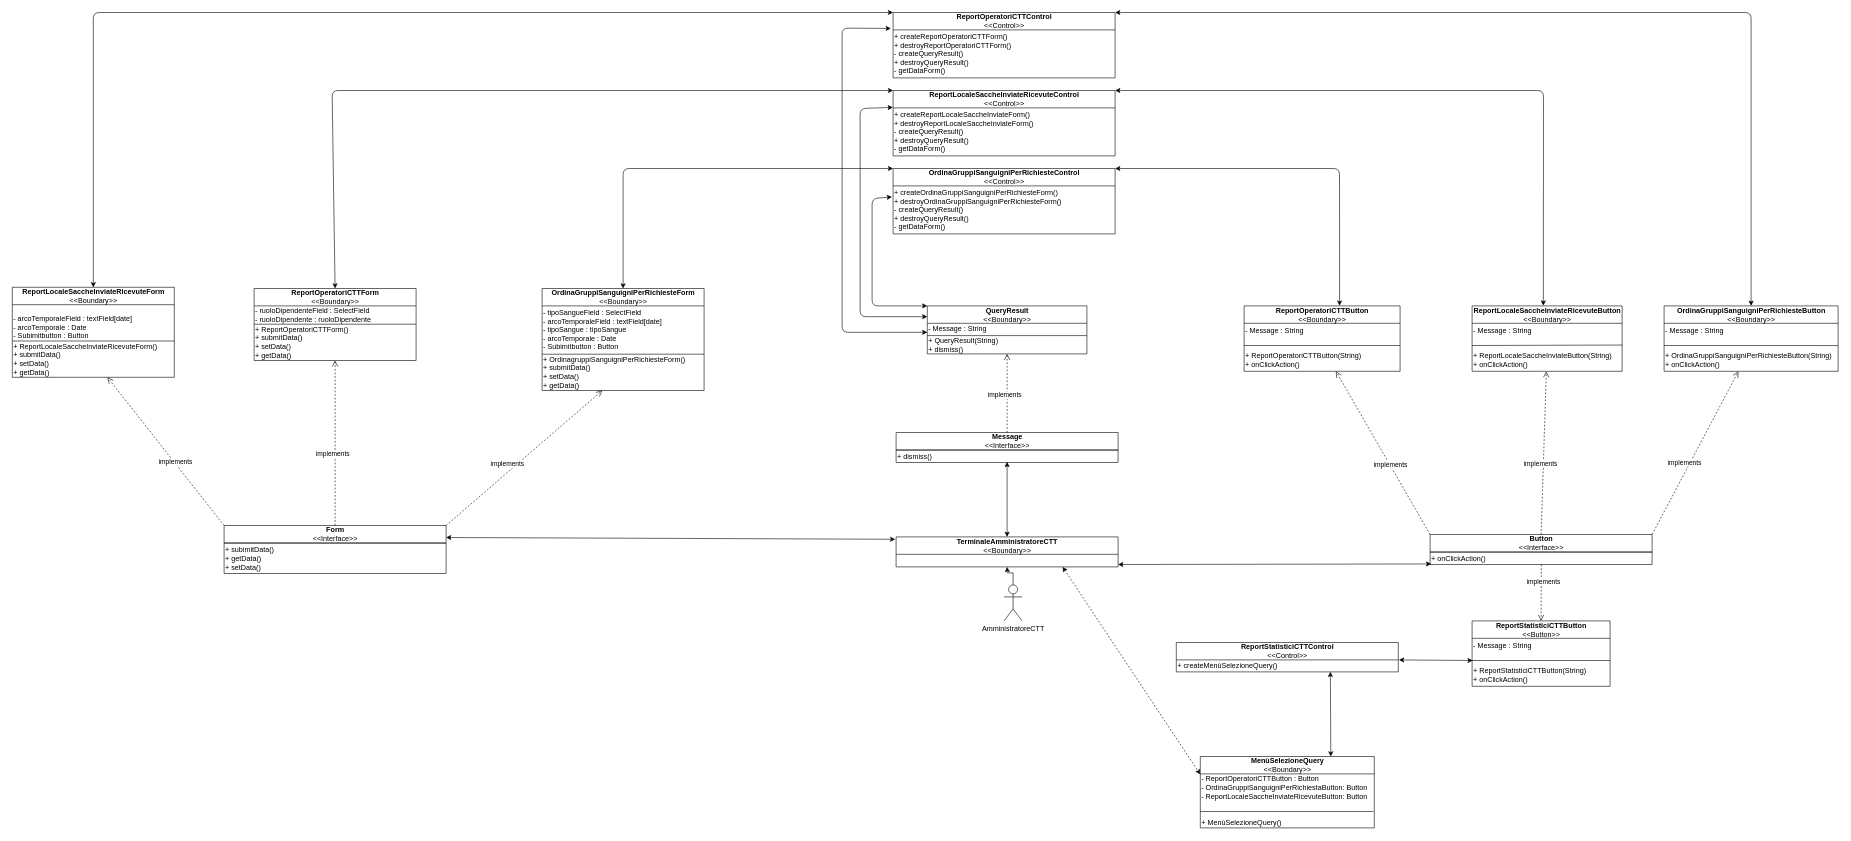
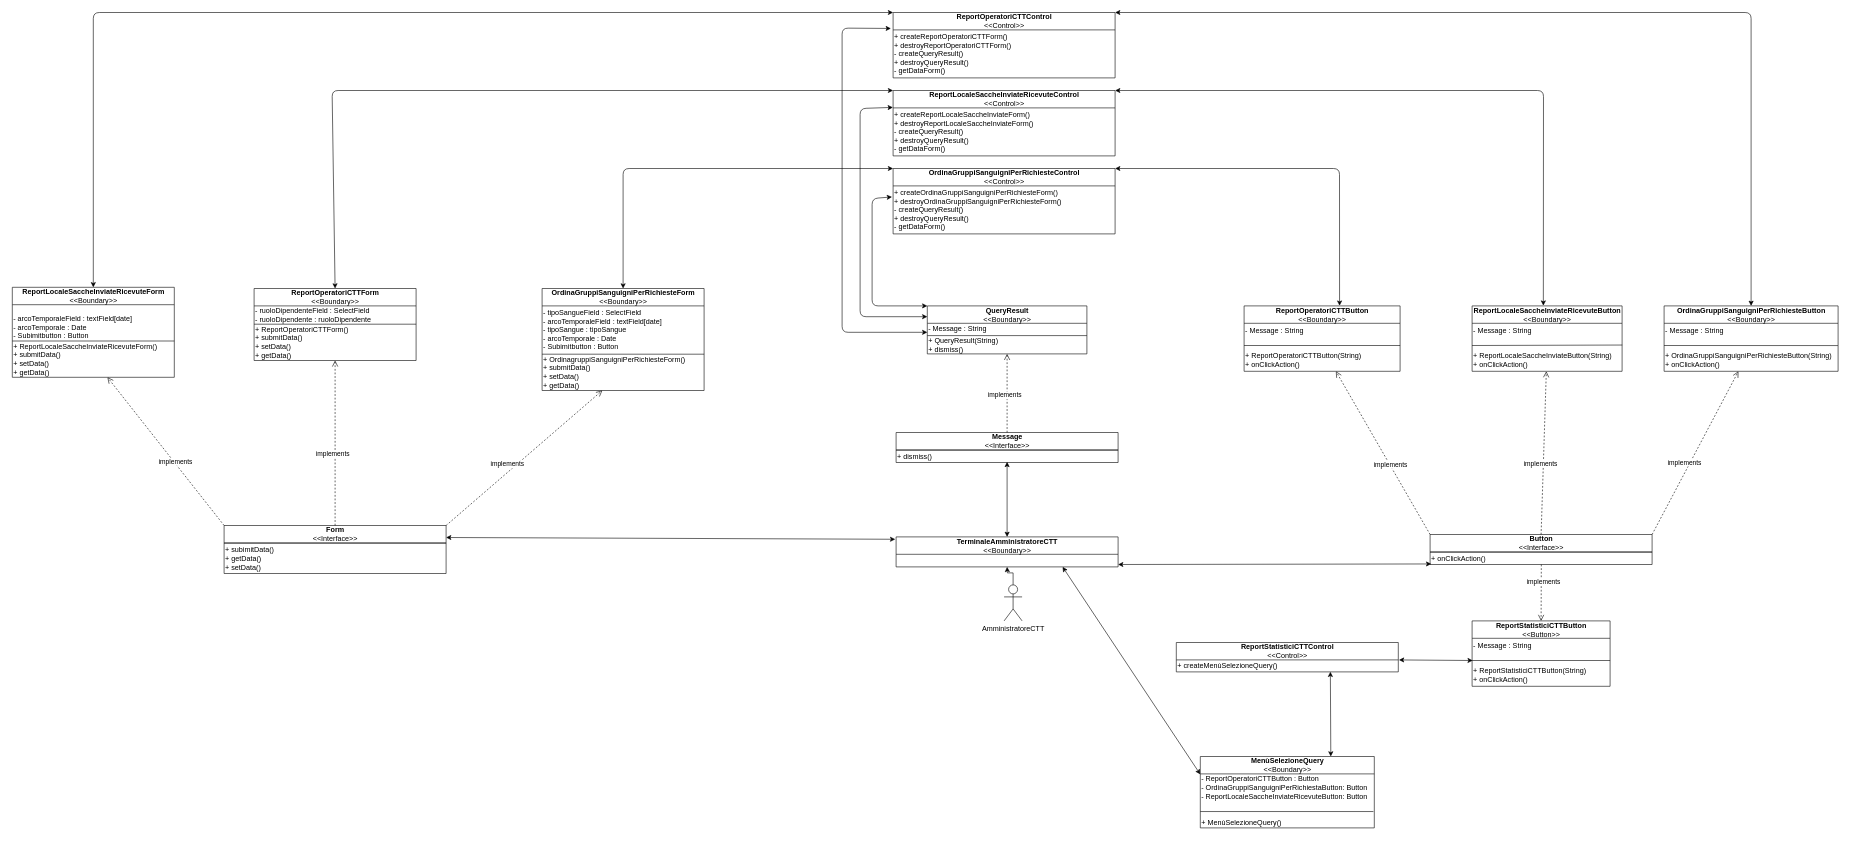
edge "TerminaleAmministratoreCTT <<Boundary>>" -- "MenùSelezioneQuery <<Boundary>>": style dashed -> solid
